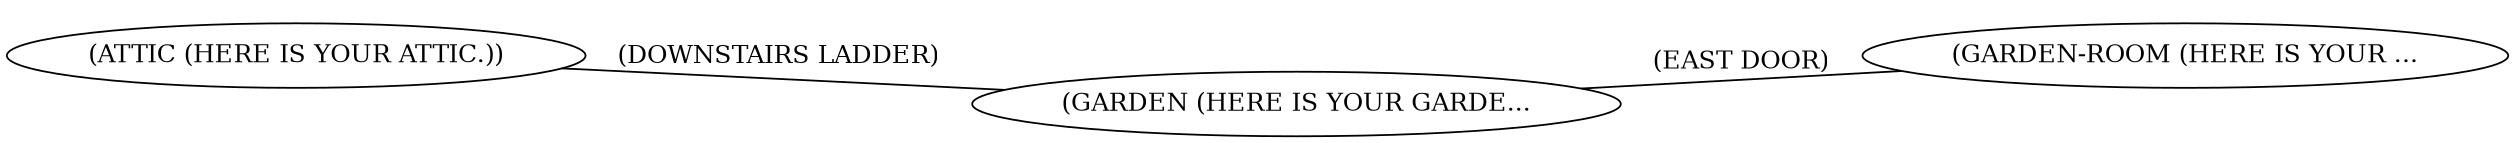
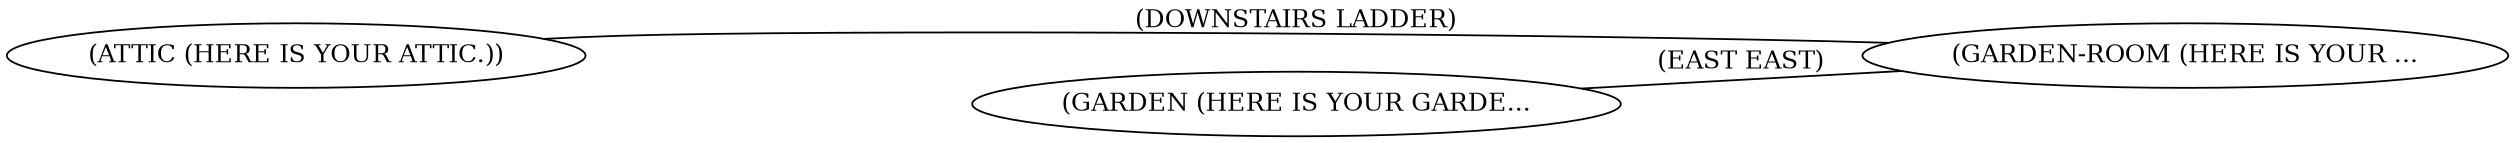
edge "(GARDEN-ROOM (HERE IS YOUR ..." -- "(GARDEN (HERE IS YOUR GARDE...": label "(EAST DOOR)" -> "(EAST EAST)"
edge "(ATTIC (HERE IS YOUR ATTIC.))" -- "(GARDEN (HERE IS YOUR GARDE...": now "(ATTIC (HERE IS YOUR ATTIC.))" -- "(GARDEN-ROOM (HERE IS YOUR ..."
